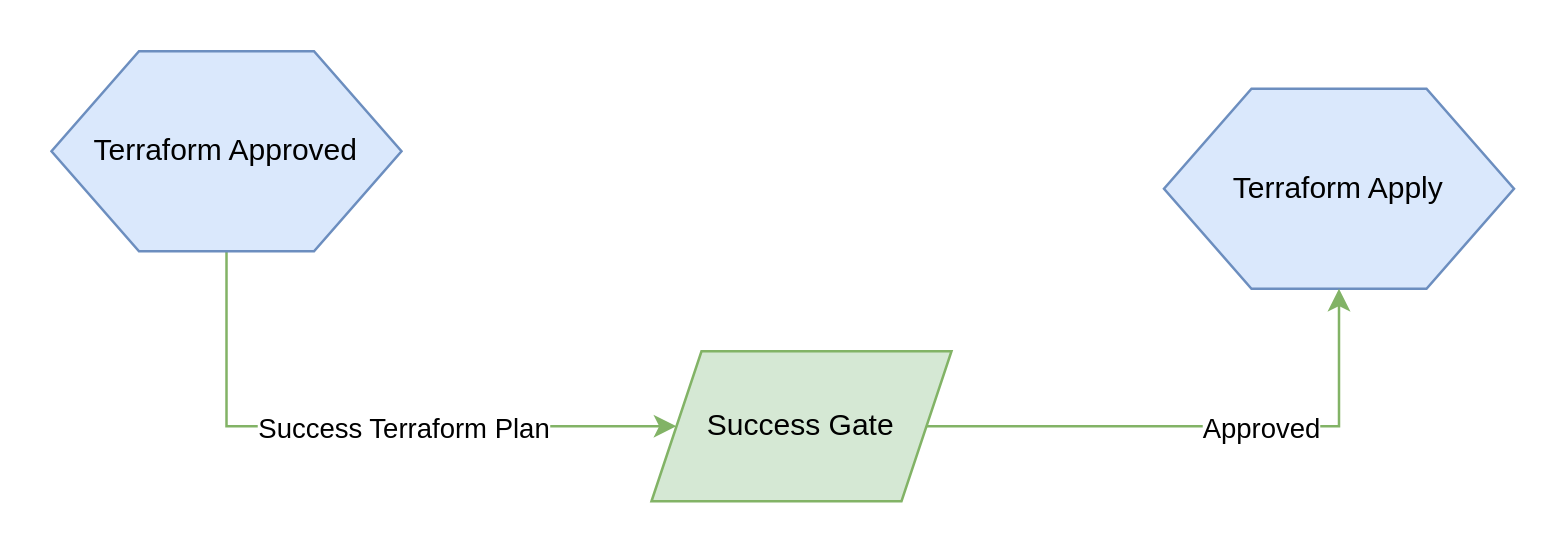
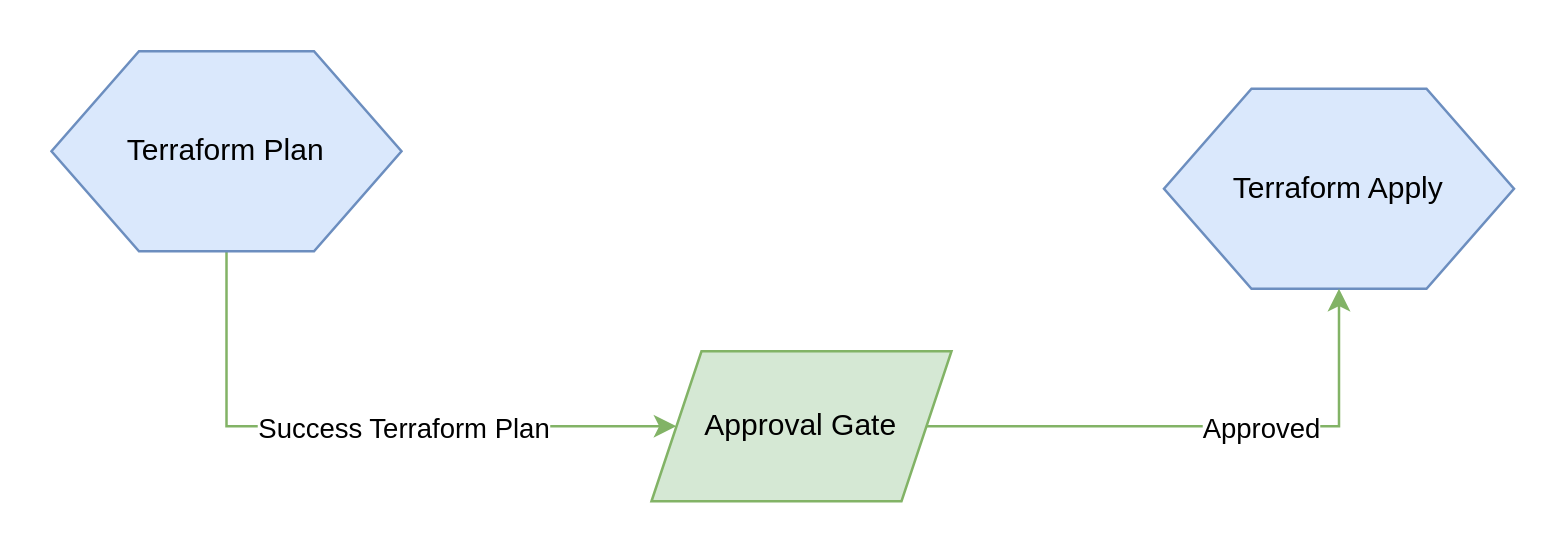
node "Terraform Approved": label "Terraform Approved" -> "Terraform Plan"
node "Success Gate": label "Success Gate" -> "Approval Gate"
